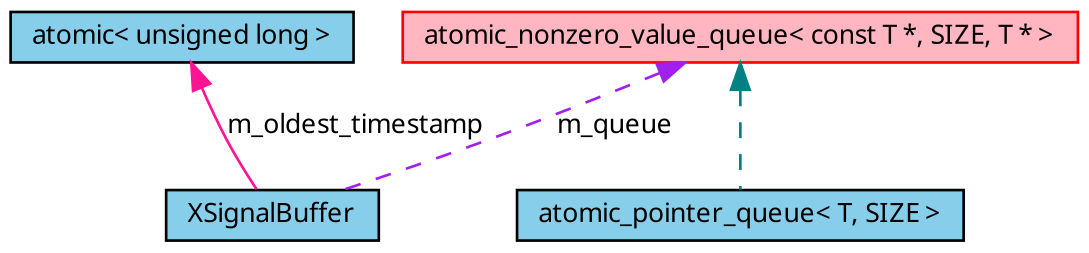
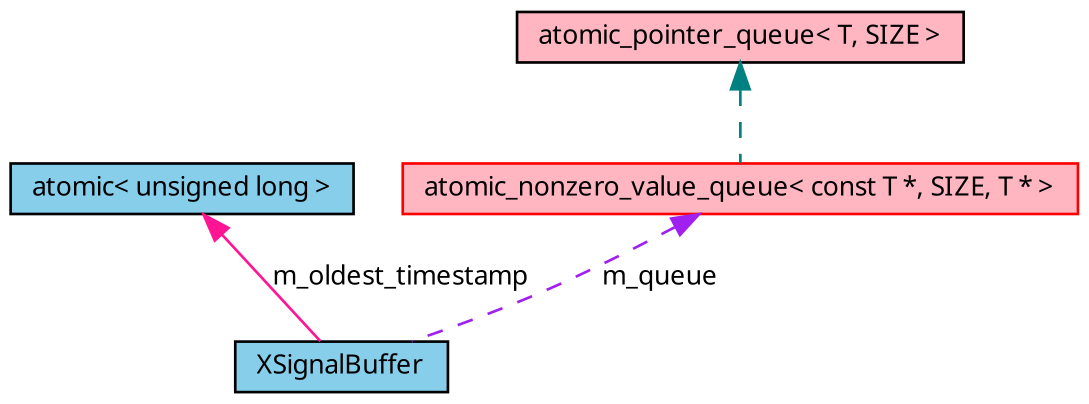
edge "atomic_pointer_queue< T, SIZE >" -> "atomic_nonzero_value_queue< const T *, SIZE, T * >": reversed
node "atomic_pointer_queue< T, SIZE >": fillcolor skyblue -> lightpink
